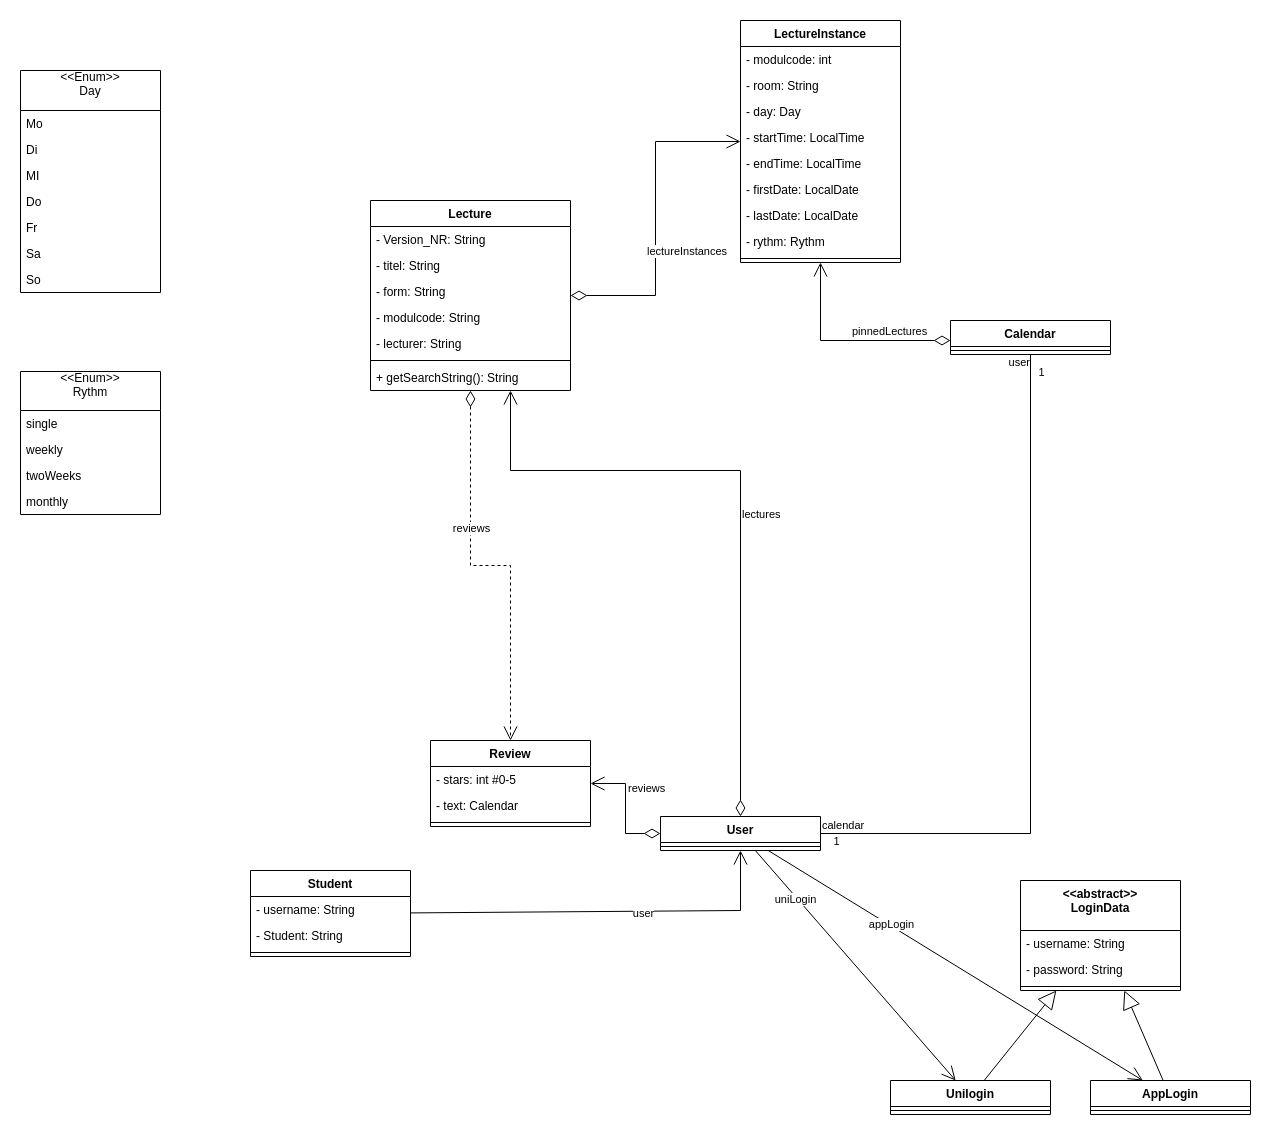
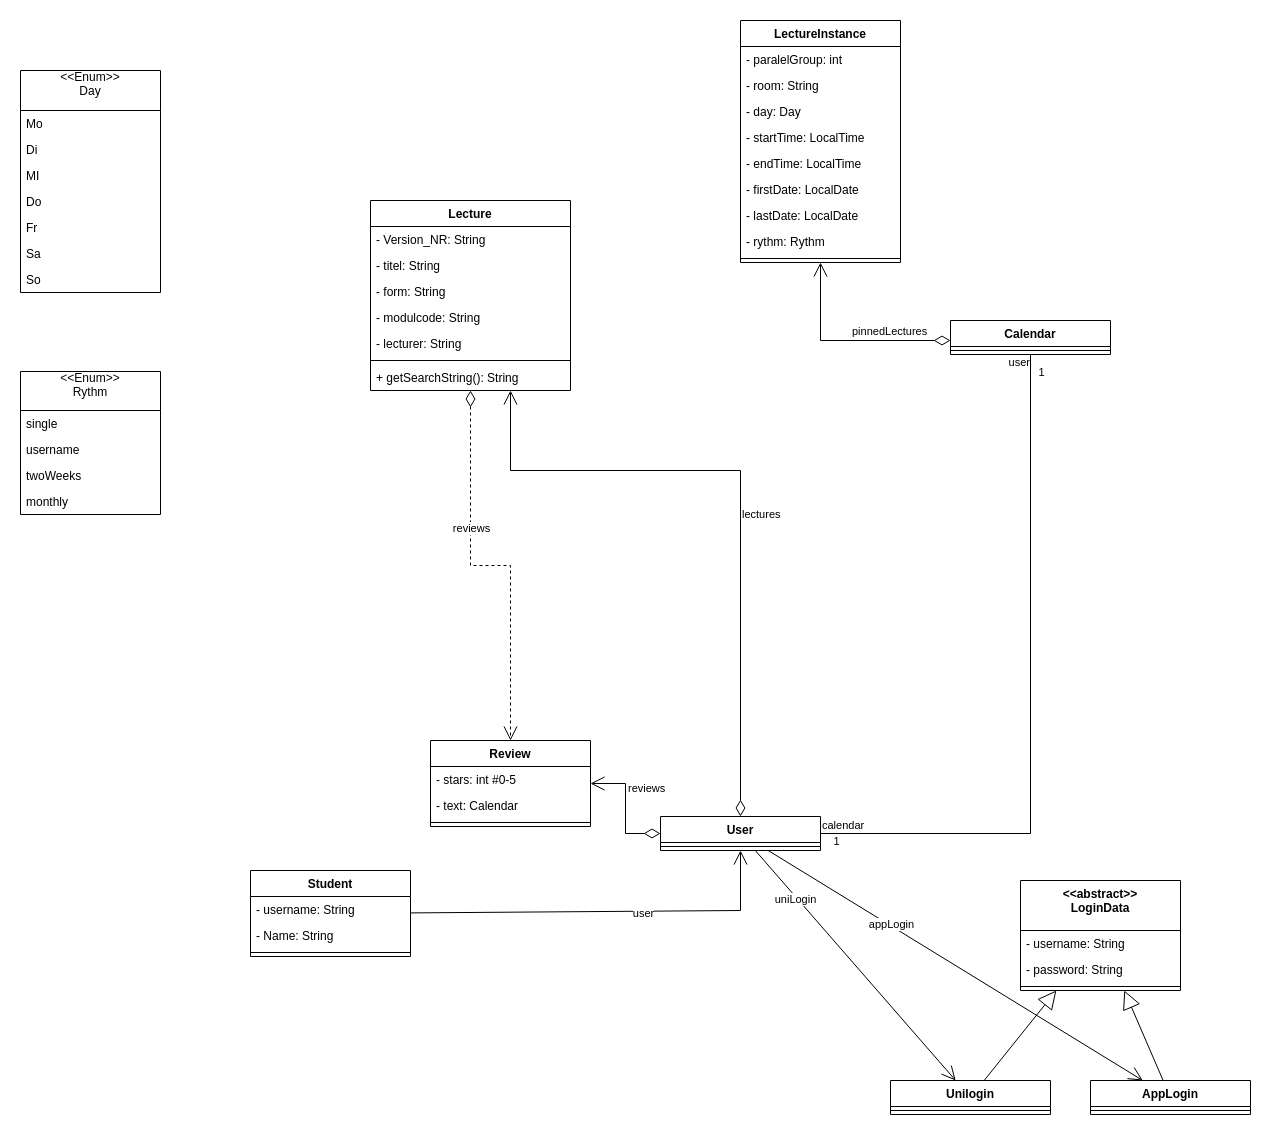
node "- modulcode: int": label "- modulcode: int" -> "- paralelGroup: int"
edge "LectureInstance" -- "Lecture": removed, label "lectureInstances"
node "weekly": label "weekly" -> "username"
node "- Student: String": label "- Student: String" -> "- Name: String"
